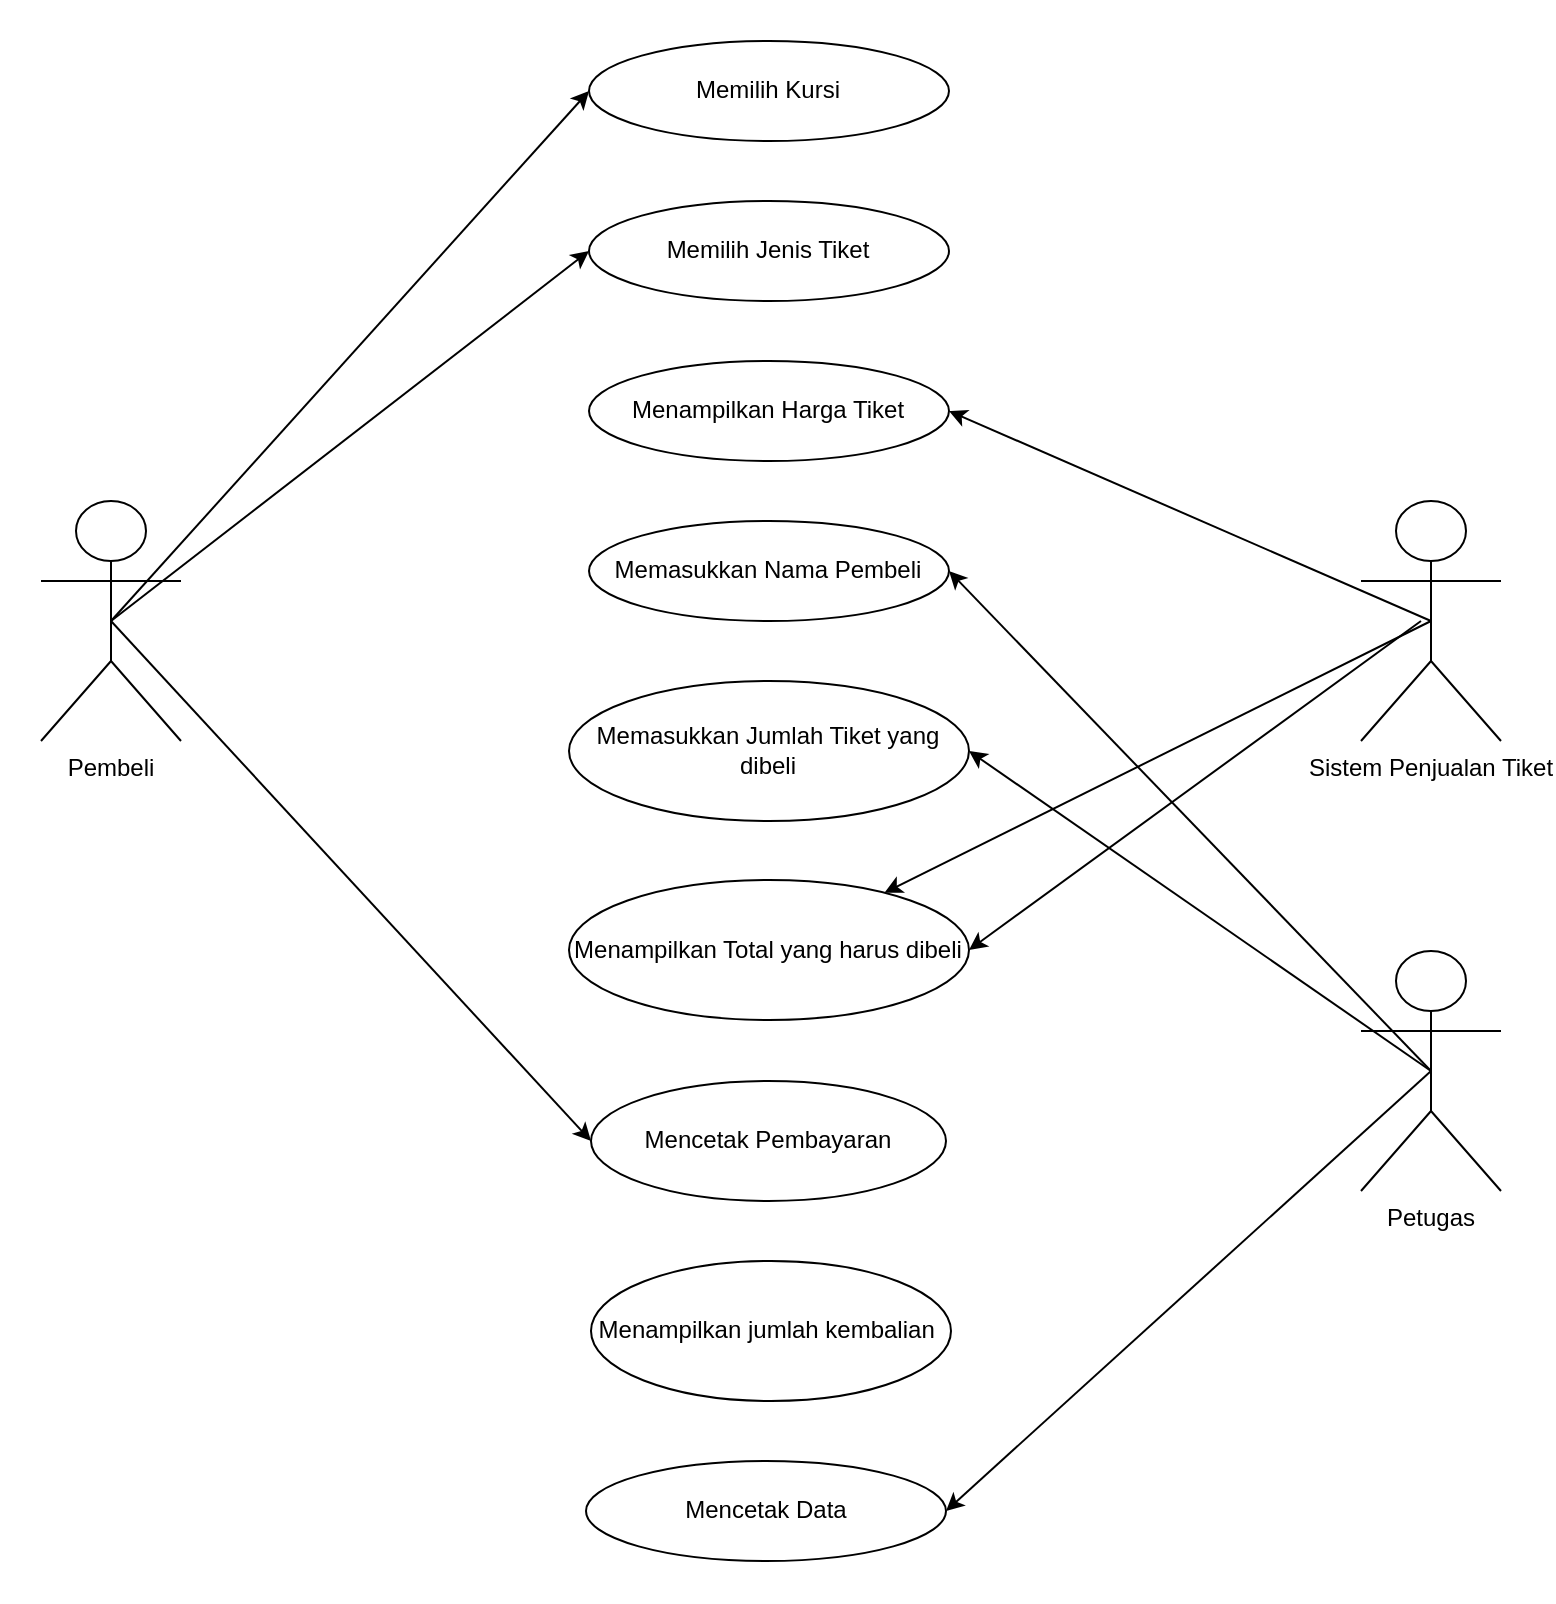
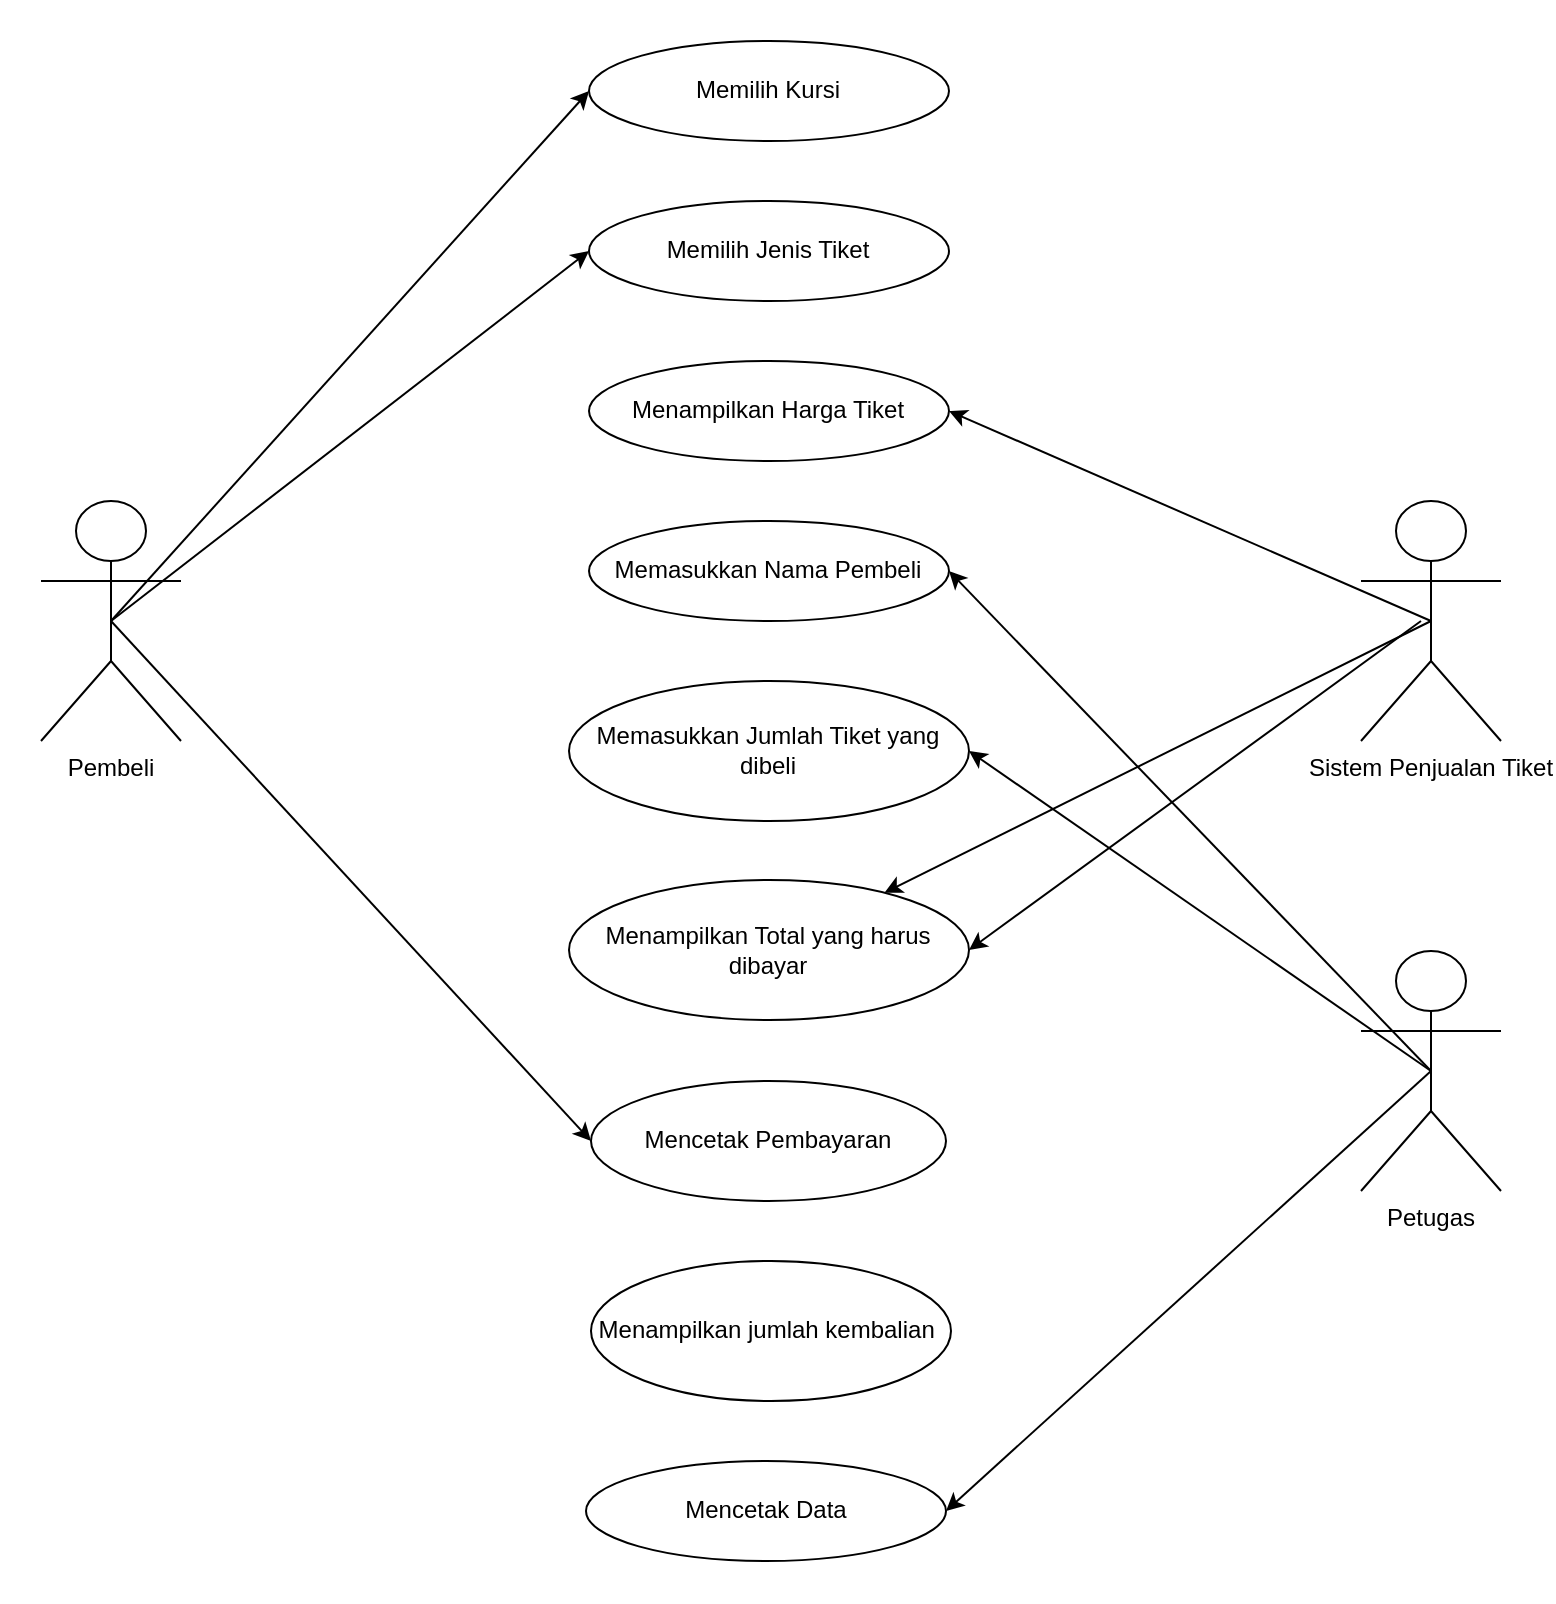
node "Menampilkan Total yang harus dibeli": label "Menampilkan Total yang harus dibeli" -> "Menampilkan Total yang harus dibayar"
